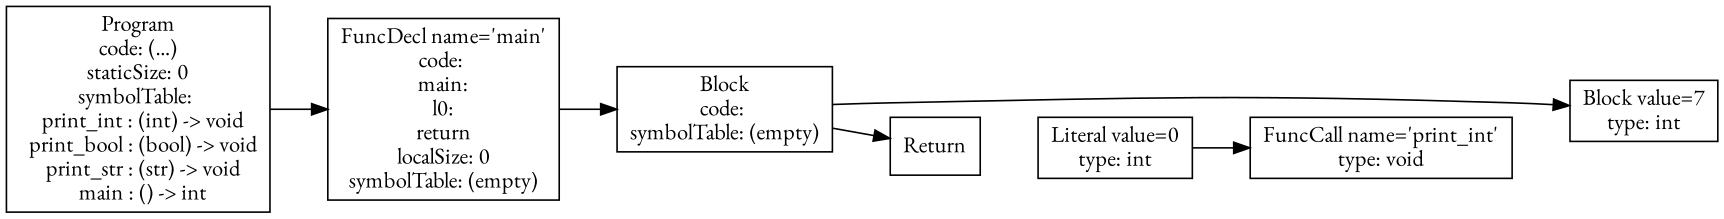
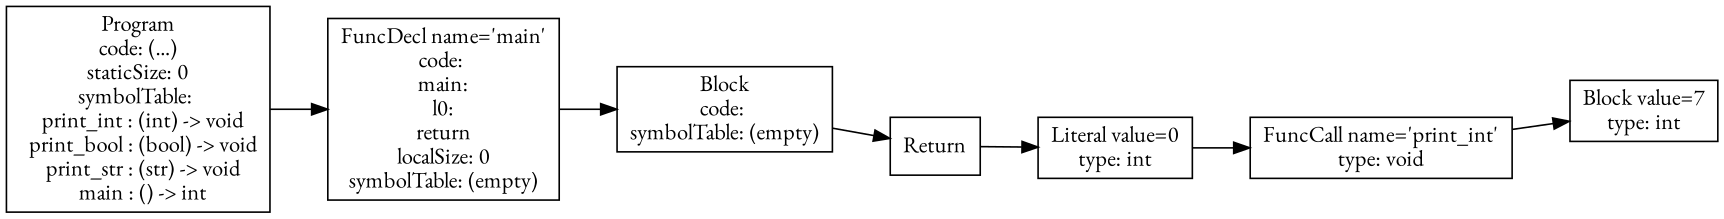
edge "Block code: symbolTable: (empty)" -> "Block value=7 type: int": now "FuncCall name='print_int' type: void" -> "Block value=7 type: int"
edge "Return" -> "Literal value=0 type: int": added
